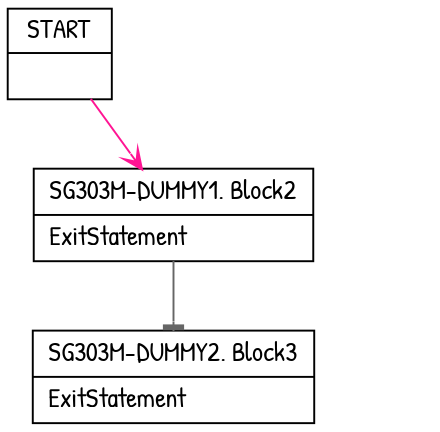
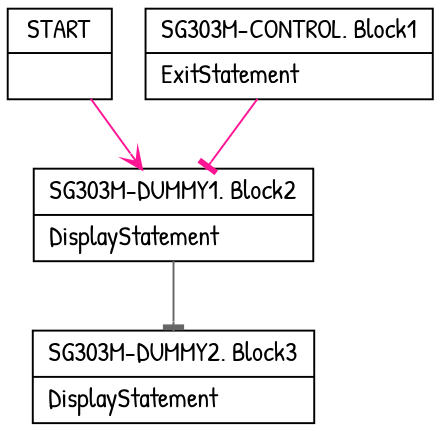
node "SG303M-CONTROL. Block1": added
node "SG303M-DUMMY1. Block2": text "ExitStatement" -> "DisplayStatement"
node "SG303M-DUMMY2. Block3": text "ExitStatement" -> "DisplayStatement"
